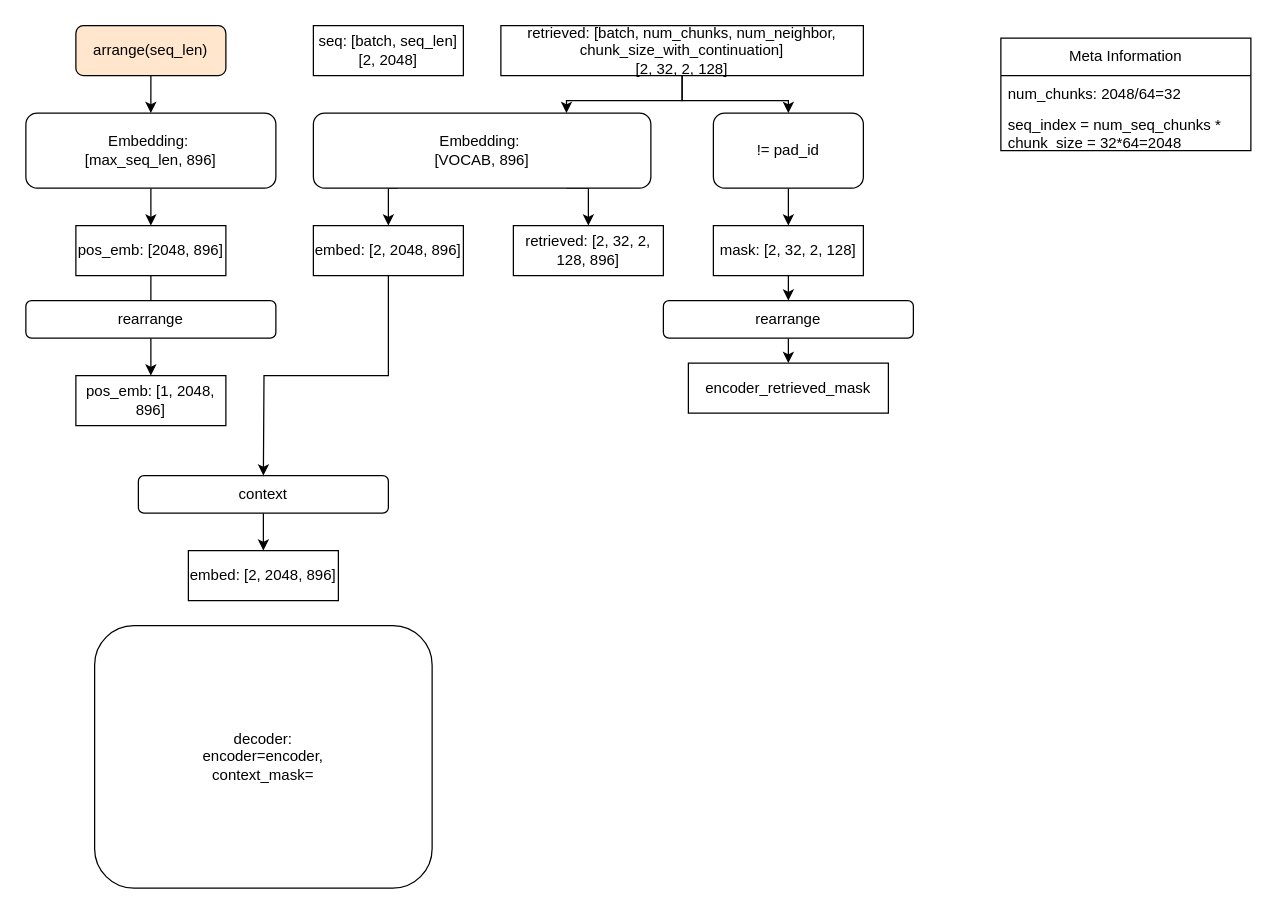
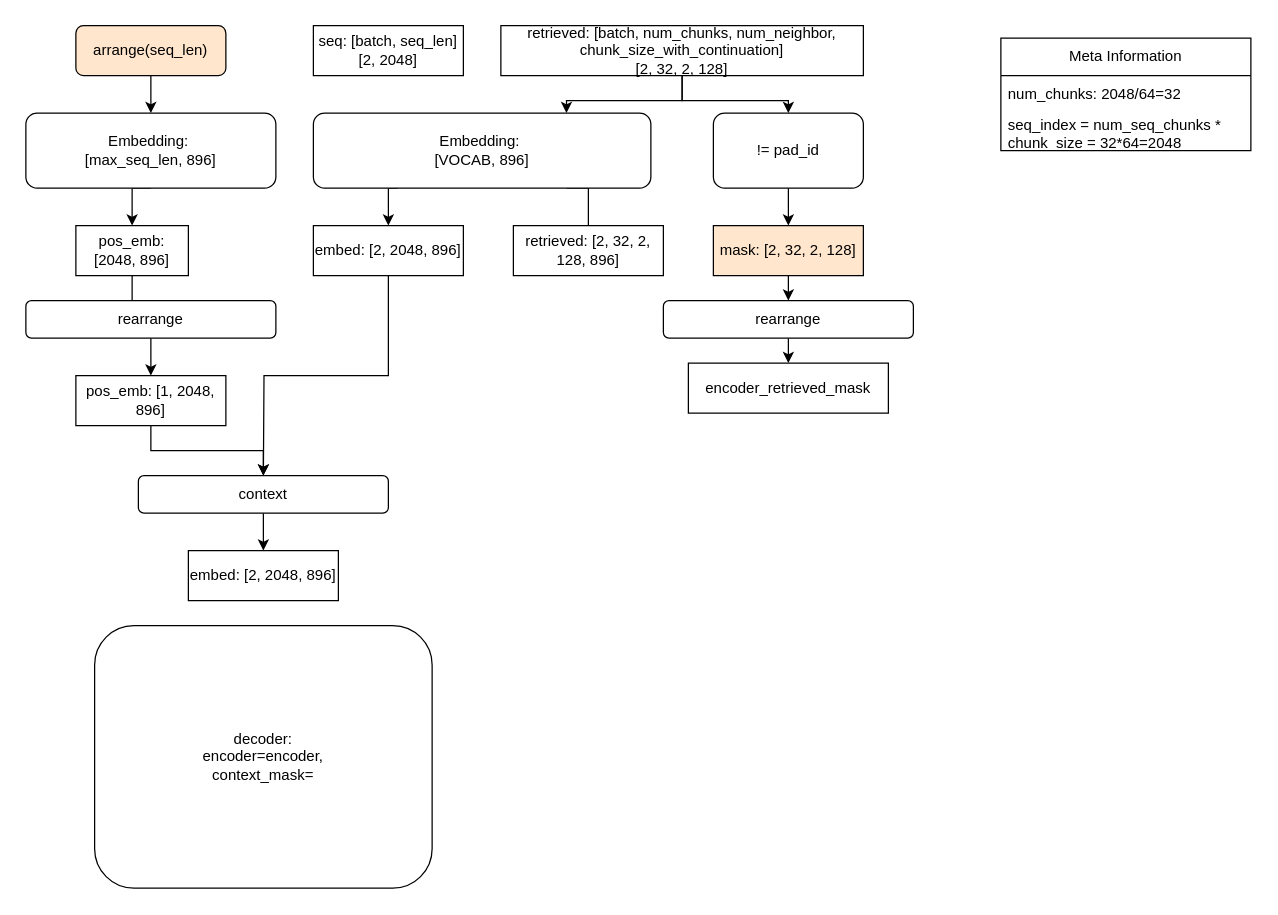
edge "Embedding: [VOCAB, 896]" -> "retrieved: [2, 32, 2, 128, 896]": arrowhead classic -> none
node "pos_emb: [2048, 896]": size 150x50 -> 113x50
node "mask: [2, 32, 2, 128]": fillcolor #ffffff -> #ffe6cc
edge "pos_emb: [1, 2048, 896]" -> "context": added
